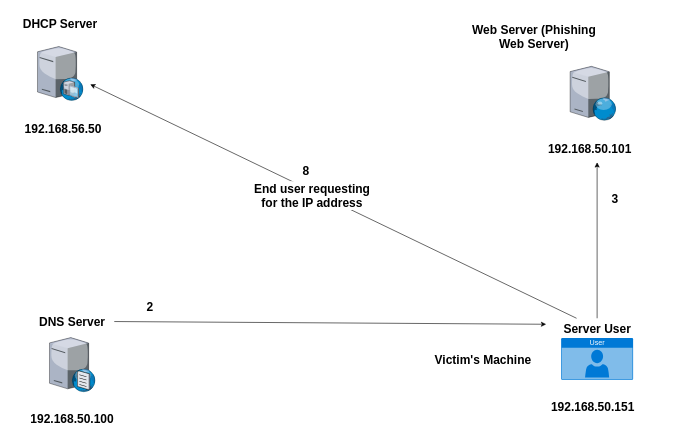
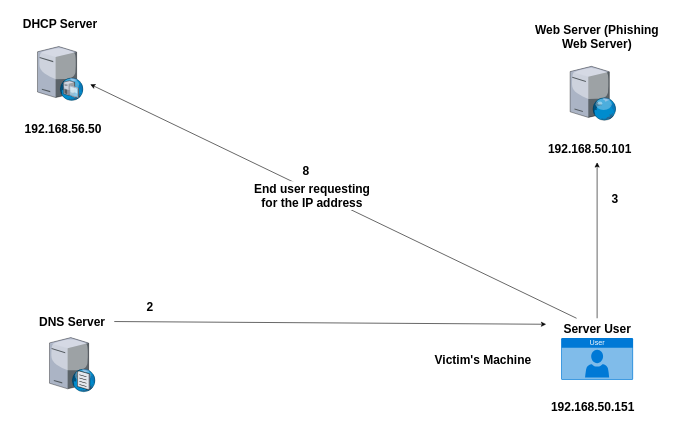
node "Web Server (Phishing Web Server)": moved (534, 36) -> (597, 36)
node "192.168.50.100": removed
